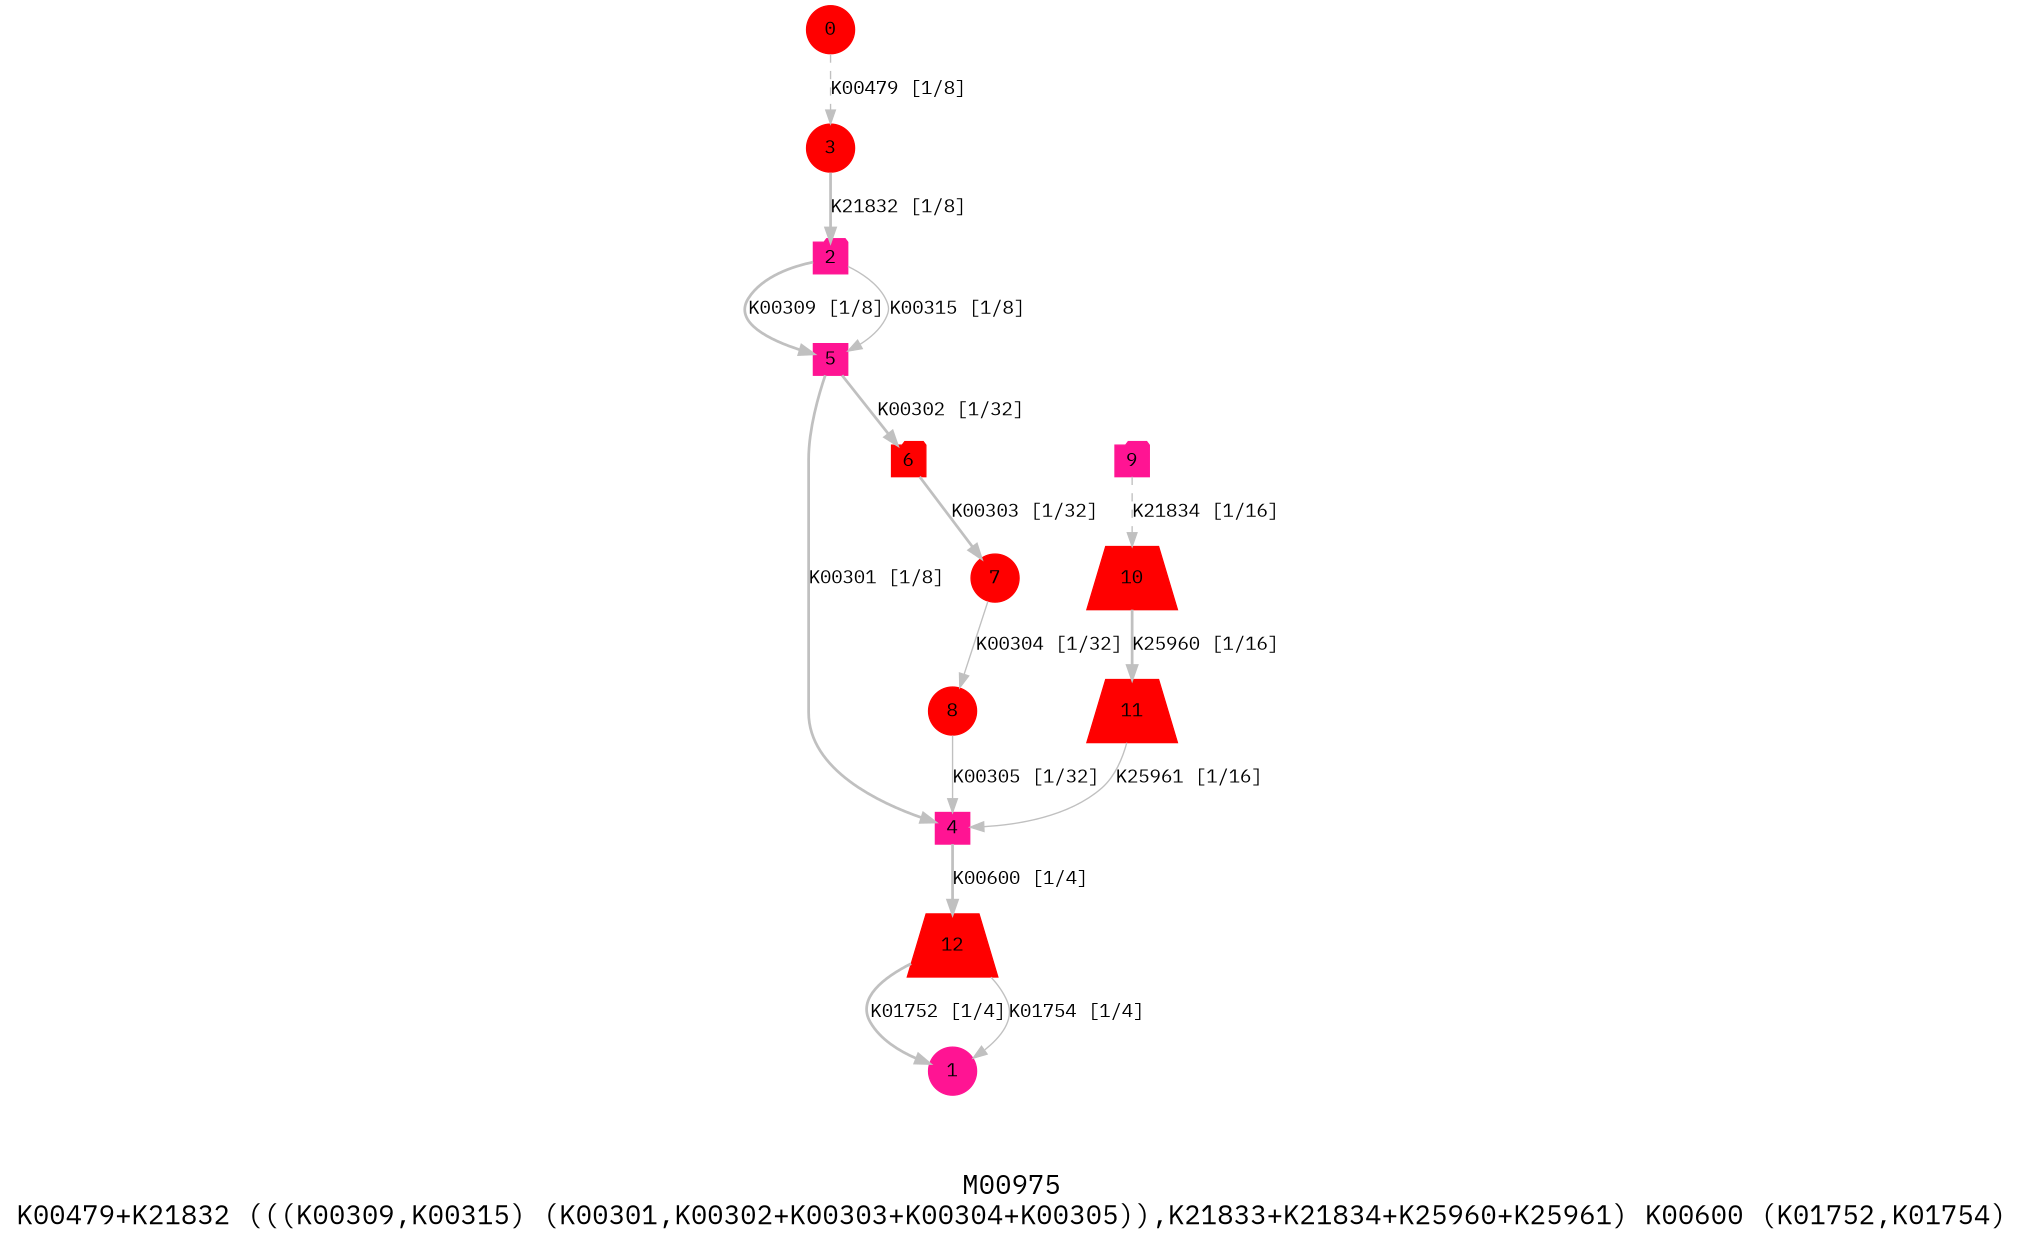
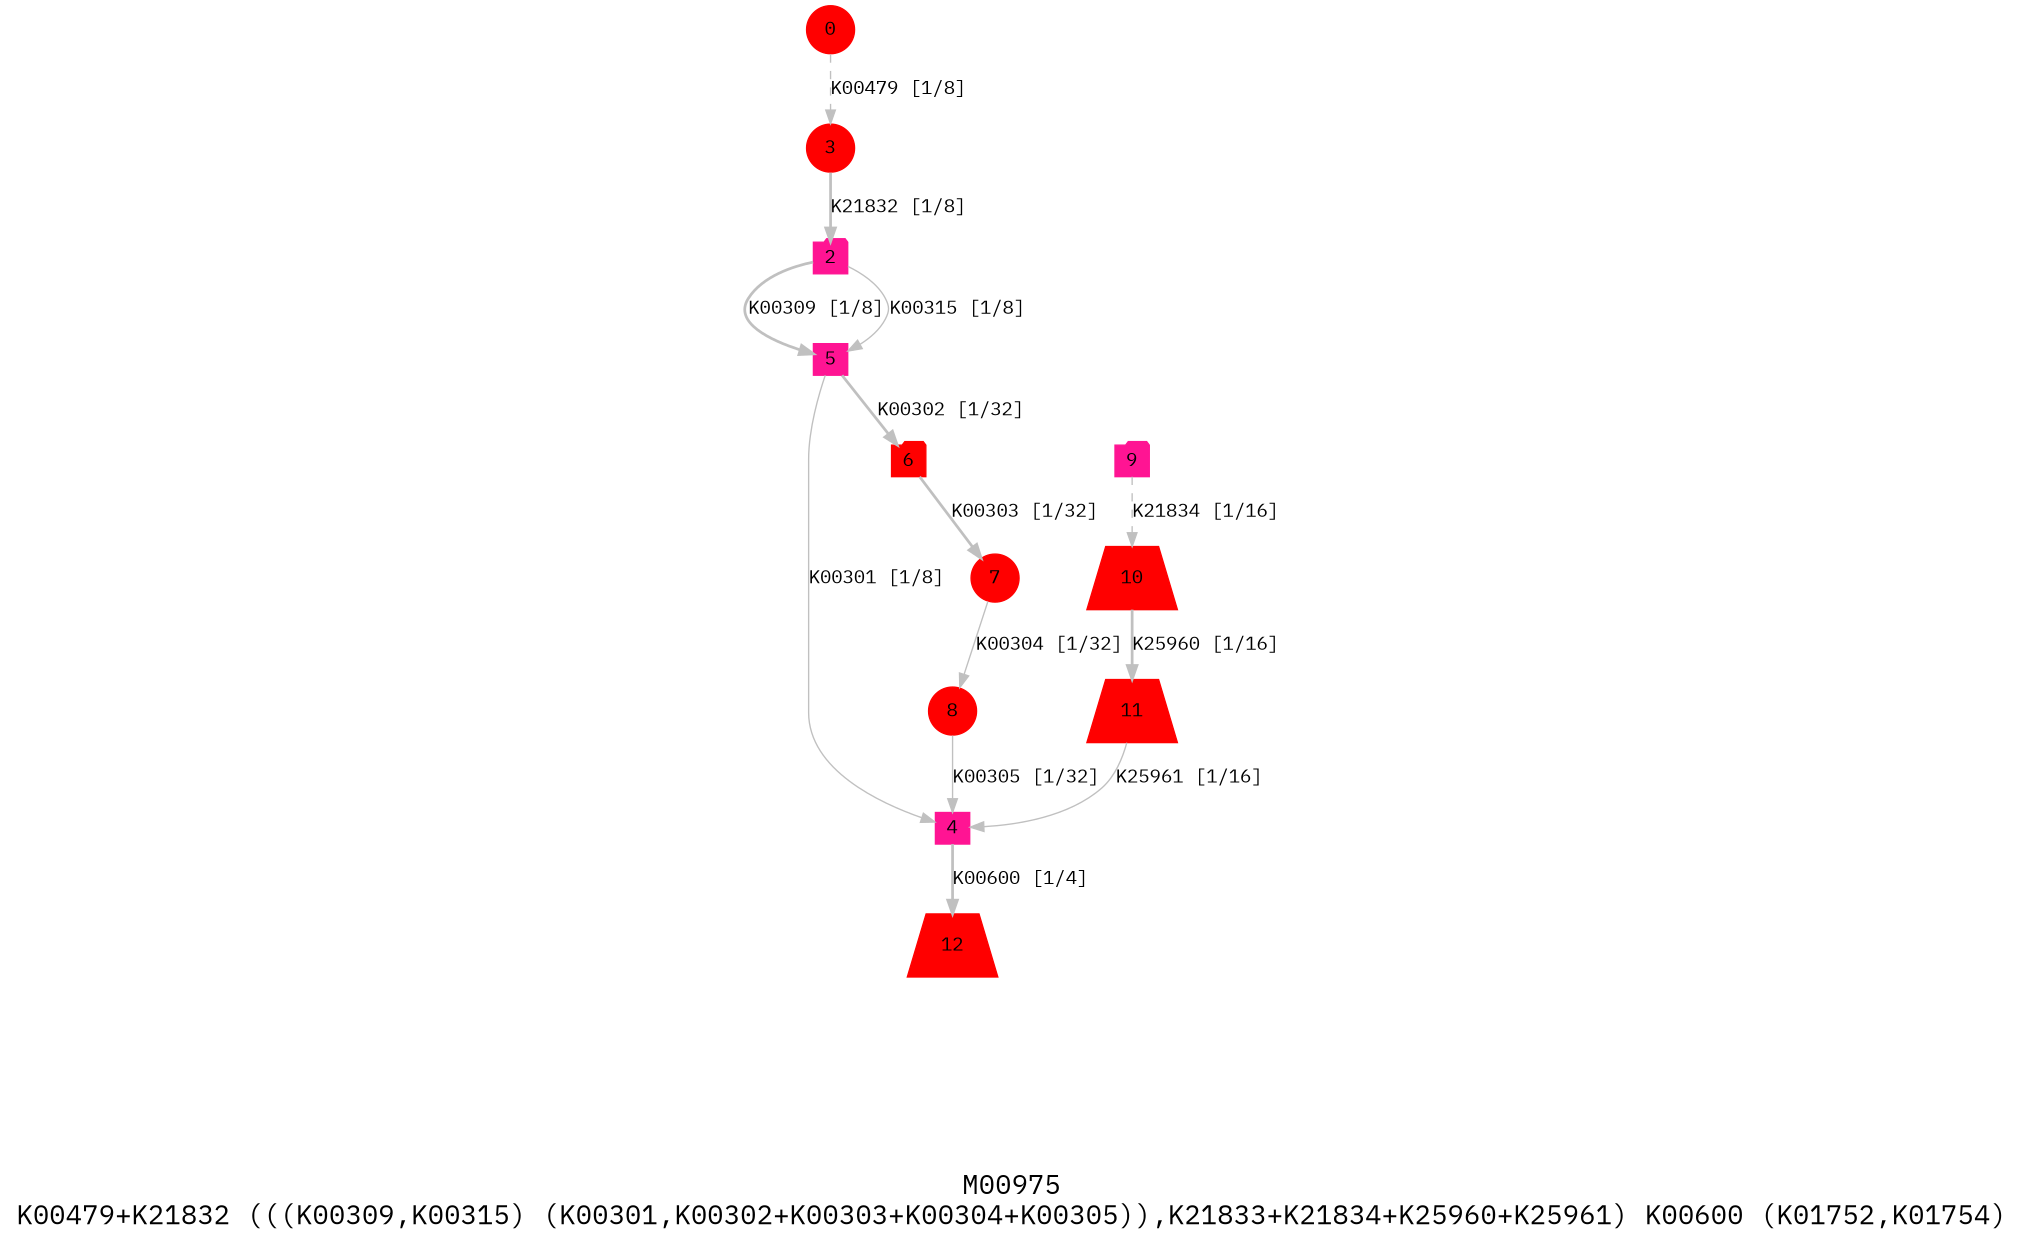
edge "5" -> "4": style bold -> solid
node "1": removed
